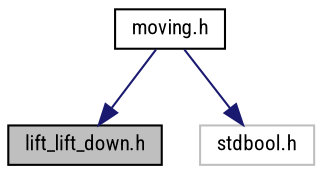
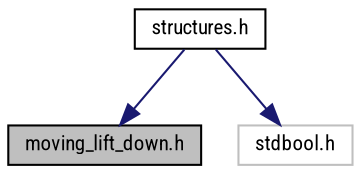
node "moving.h": label "moving.h" -> "structures.h"
node "lift_lift_down.h": label "lift_lift_down.h" -> "moving_lift_down.h"
